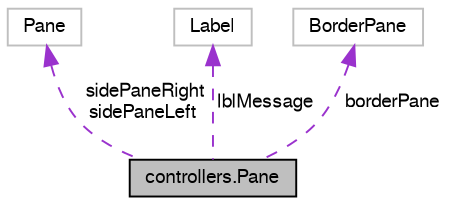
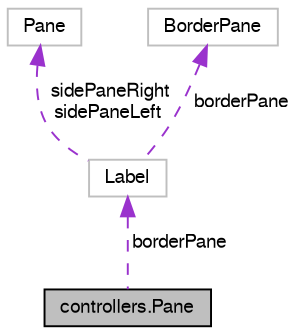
edge "controllers.Pane" -> "Label": label " lblMessage" -> " borderPane"
edge "controllers.Pane" -> "BorderPane": now "Label" -> "BorderPane"
edge "controllers.Pane" -> "Pane": now "Label" -> "Pane"
